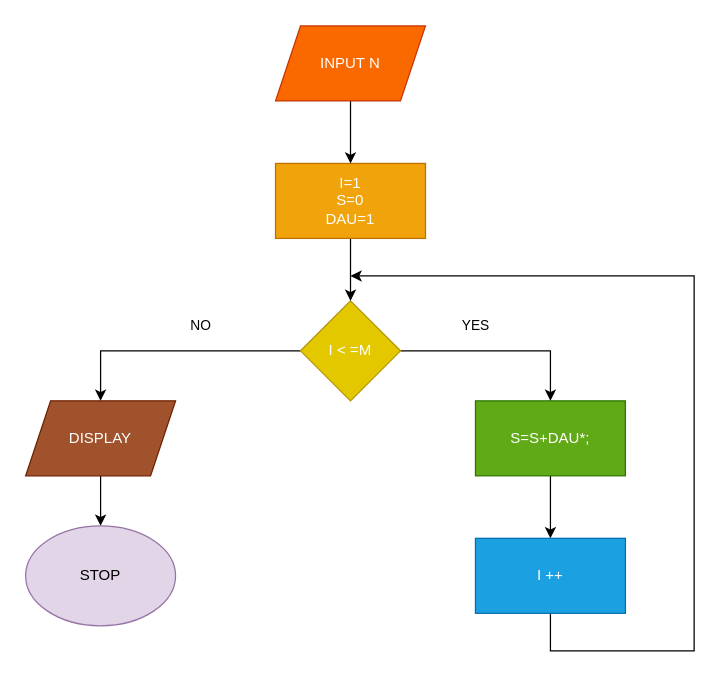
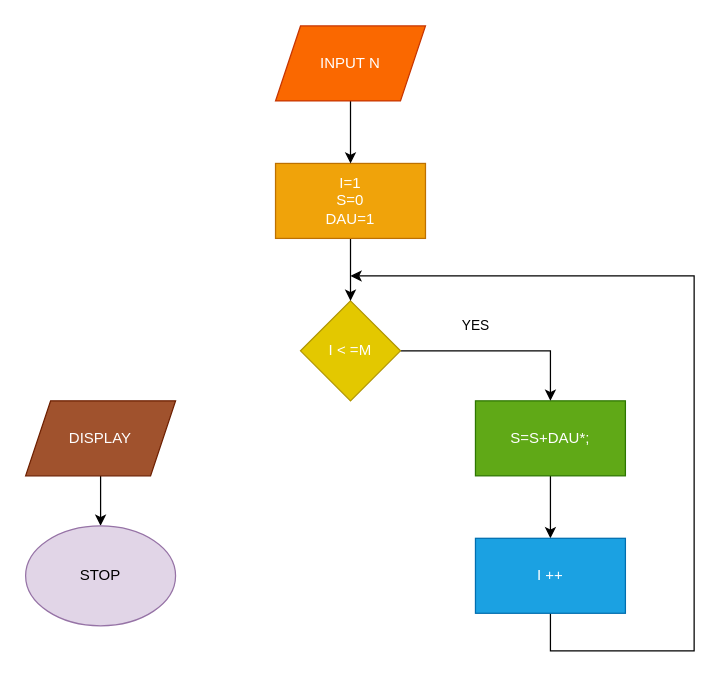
edge "I < =M" -> "DISPLAY": removed, label "NO"
